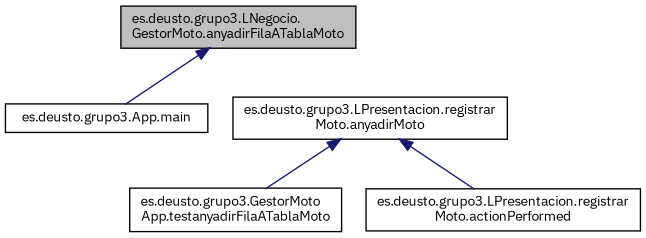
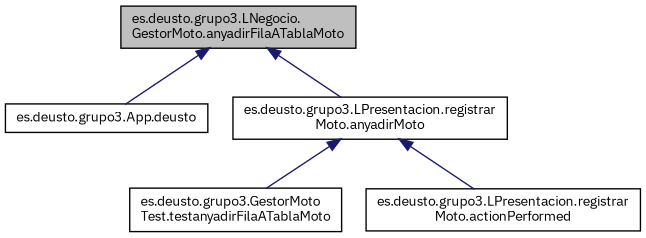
edge "es.deusto.grupo3.LPresentacion.registrar Moto.anyadirMoto" -> "es.deusto.grupo3.LNegocio. GestorMoto.anyadirFilaATablaMoto": added
node "es.deusto.grupo3.App.main": label "es.deusto.grupo3.App.main" -> "es.deusto.grupo3.App.deusto"
node "es.deusto.grupo3.GestorMoto App.testanyadirFilaATablaMoto": label "es.deusto.grupo3.GestorMoto App.testanyadirFilaATablaMoto" -> "es.deusto.grupo3.GestorMoto Test.testanyadirFilaATablaMoto"
